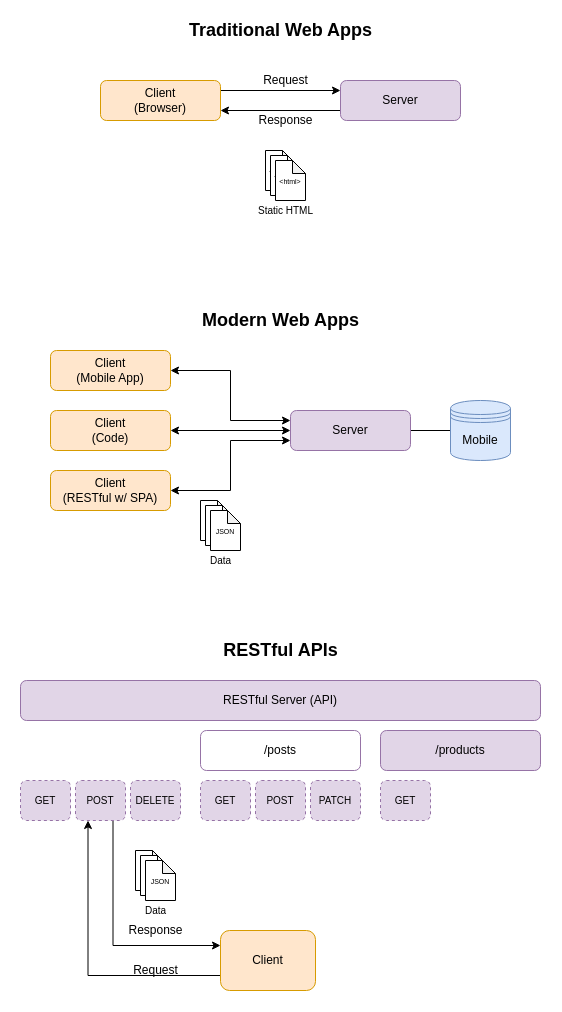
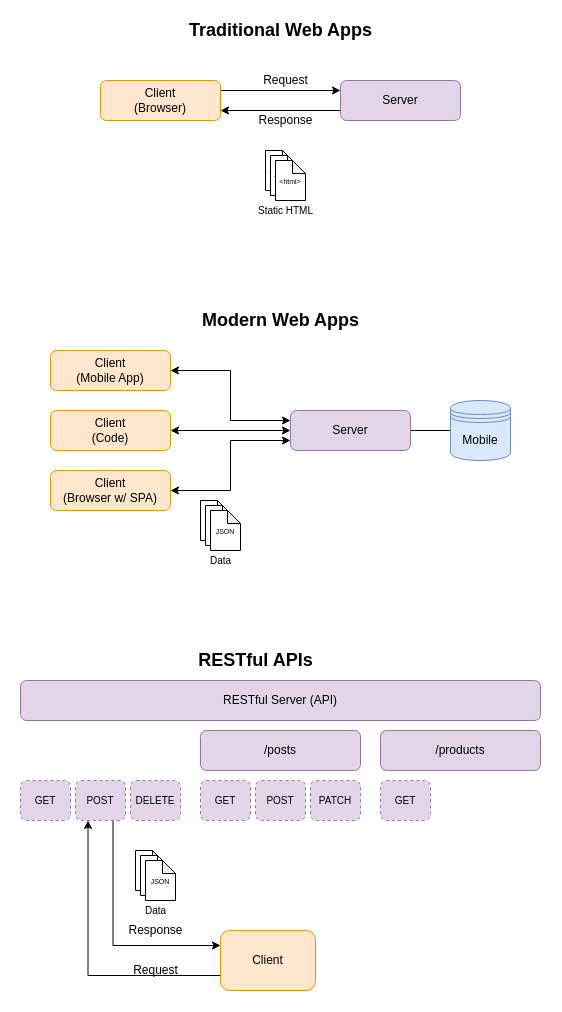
node "Client (RESTful w/ SPA)": label "Client (RESTful w/ SPA)" -> "Client (Browser w/ SPA)"
node "RESTful APIs": moved (281, 651) -> (256, 661)
node "/posts": fillcolor #ffffff -> #e1d5e7
